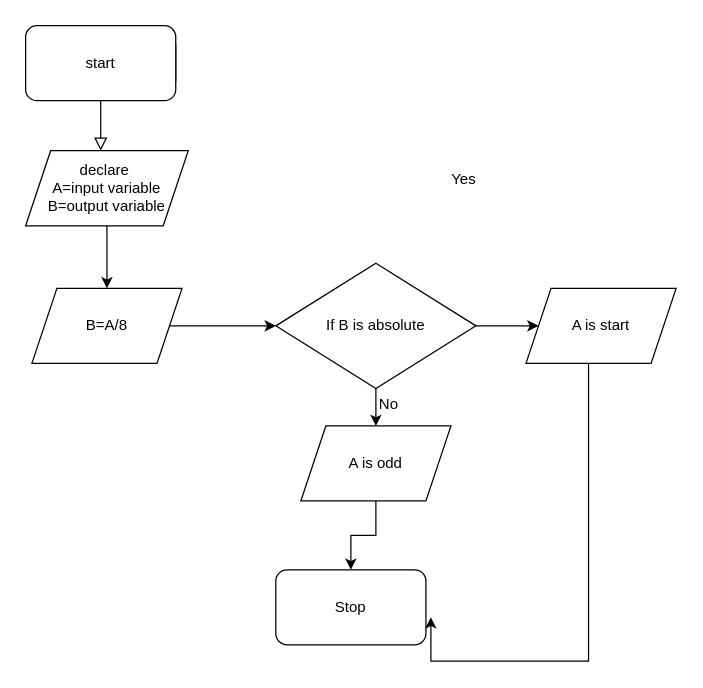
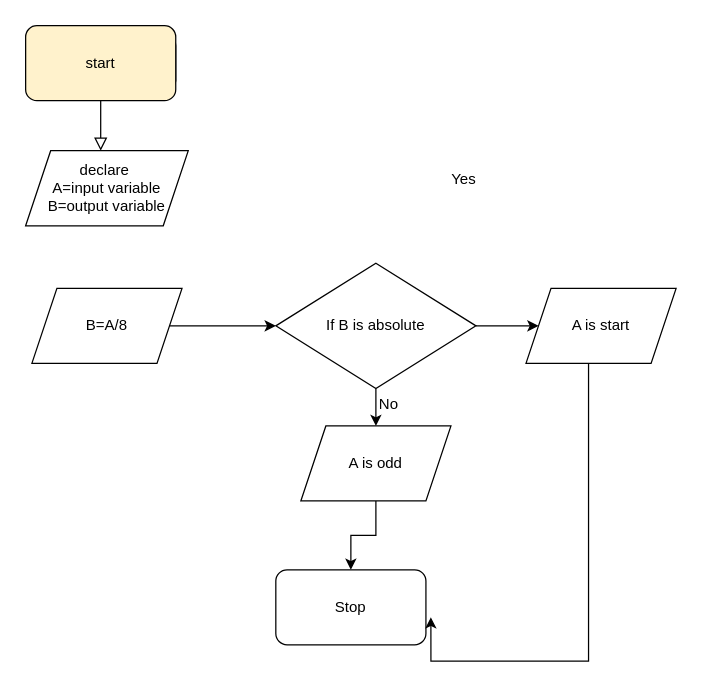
node "start": fillcolor #ffffff -> #fff2cc
edge "declare A=input variable B=output variable" -> "B=A/8": removed
